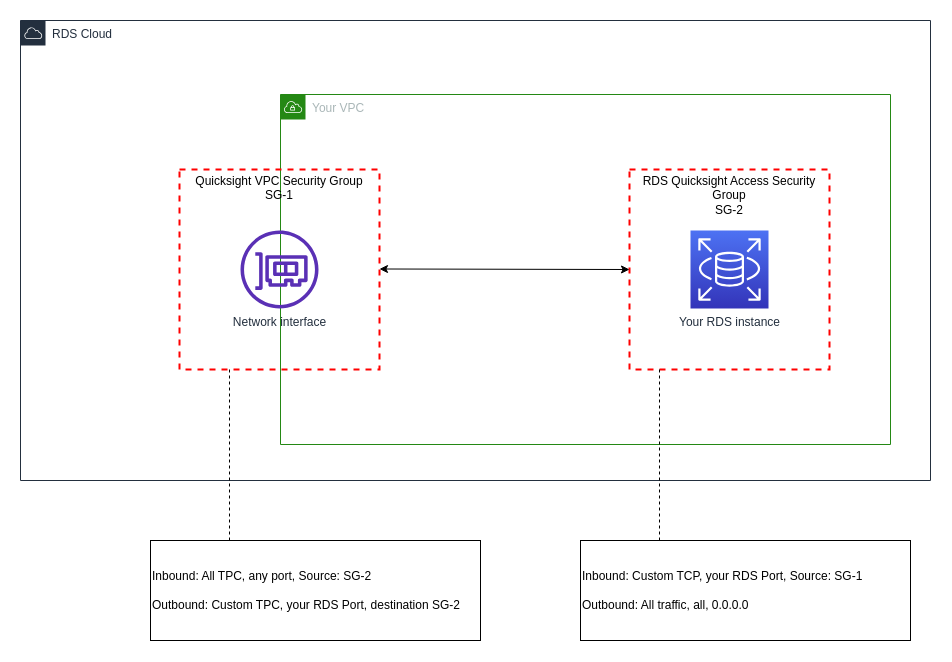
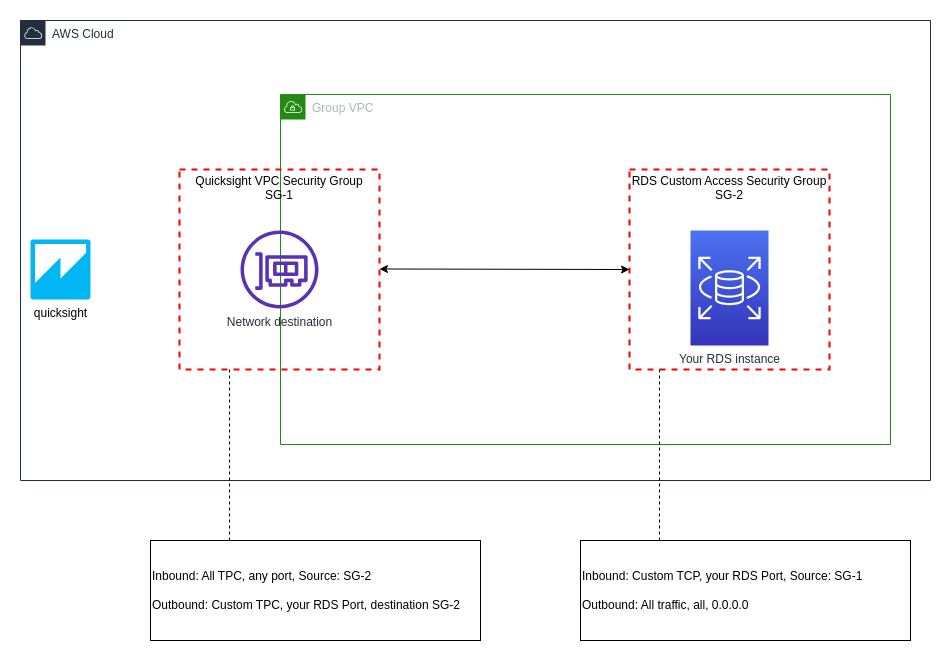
node "RDS Cloud": label "RDS Cloud" -> "AWS Cloud"
node "Your VPC": label "Your VPC" -> "Group VPC"
node "RDS Quicksight Access Security Group SG-2": label "RDS Quicksight Access Security Group SG-2" -> "RDS Custom Access Security Group SG-2"
node "quicksight": added
node "Your RDS instance": size 78x78 -> 78x115
node "Network interface": label "Network interface" -> "Network destination"
